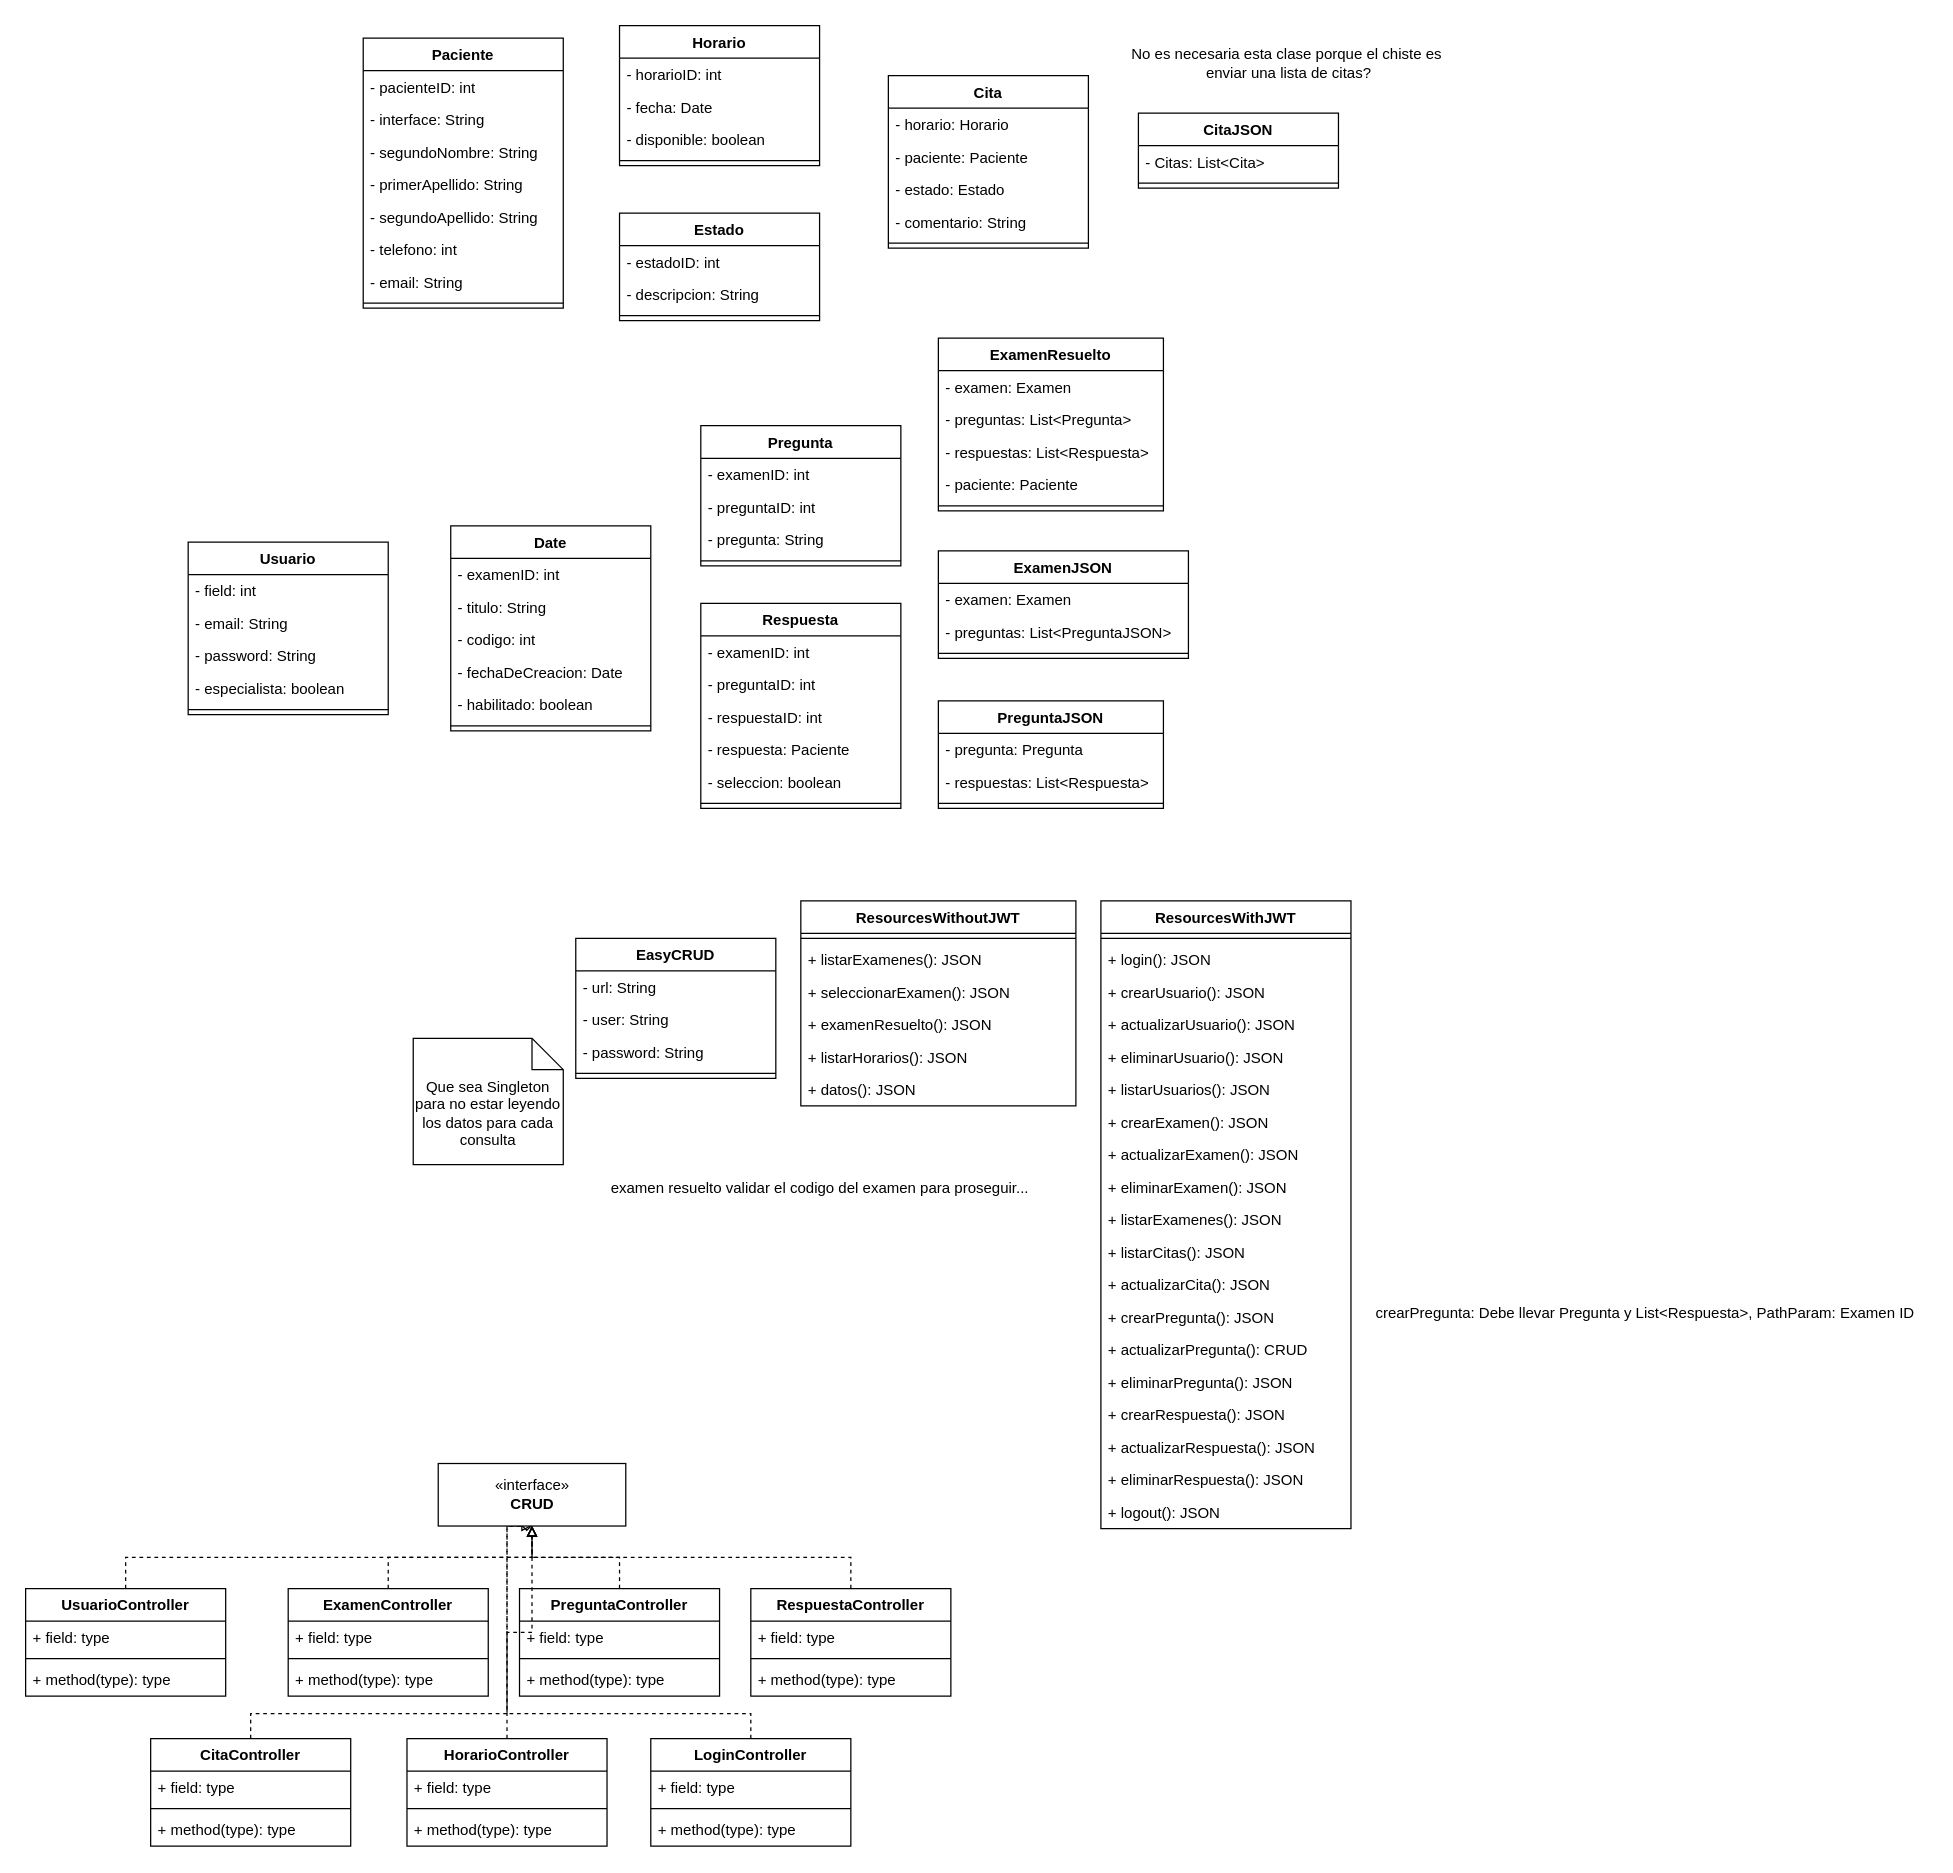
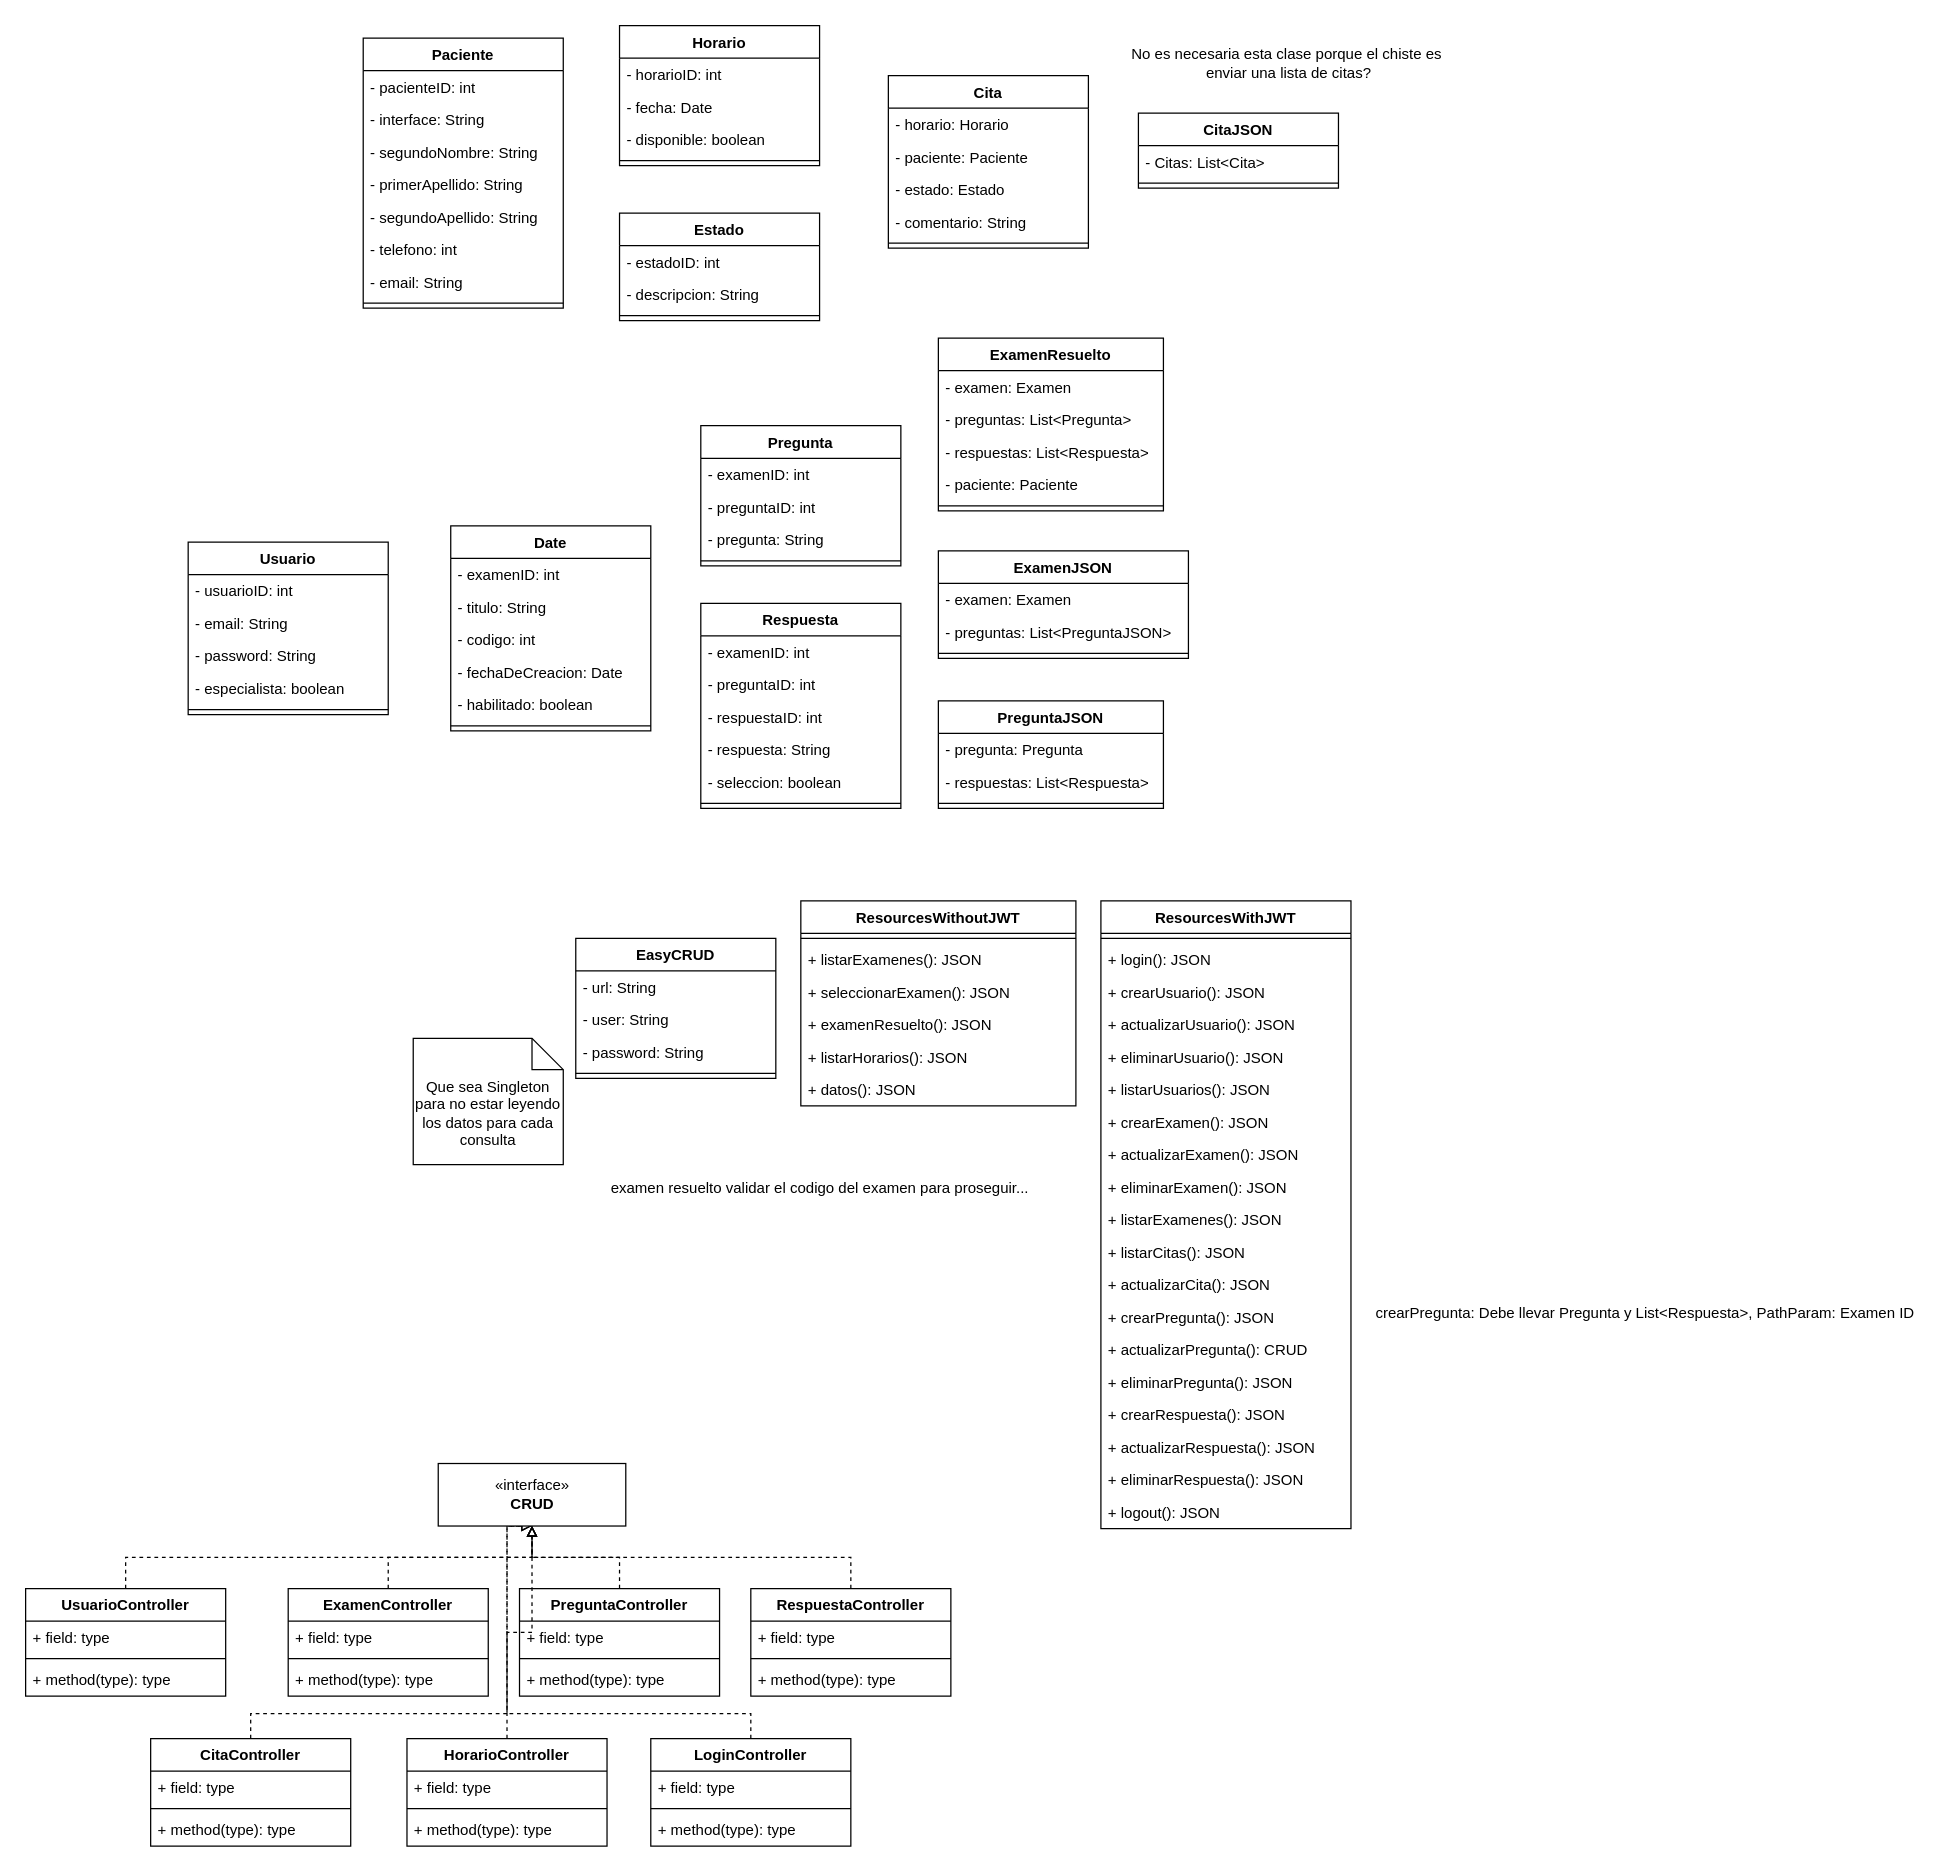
node "- field: int": label "- field: int" -> "- usuarioID: int"
node "- respuesta: Paciente": label "- respuesta: Paciente" -> "- respuesta: String"
edge "CitaController" -> "«interface» CRUD": arrowhead diamond -> block
